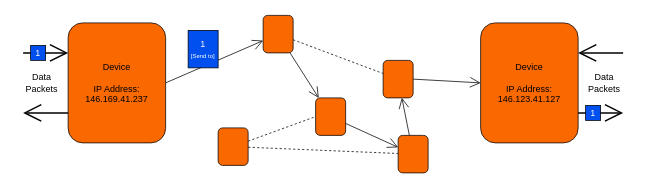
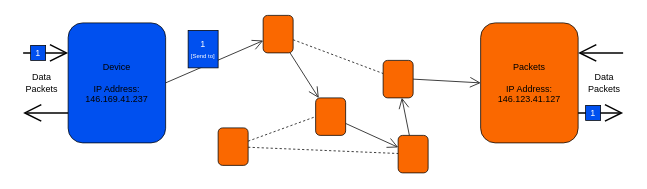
node "Device IP Address: 146.169.41.237": fillcolor #fa6800 -> #0050ef
node "Device IP Address: 146.123.41.127": label "Device IP Address: 146.123.41.127" -> "Packets IP Address: 146.123.41.127"
